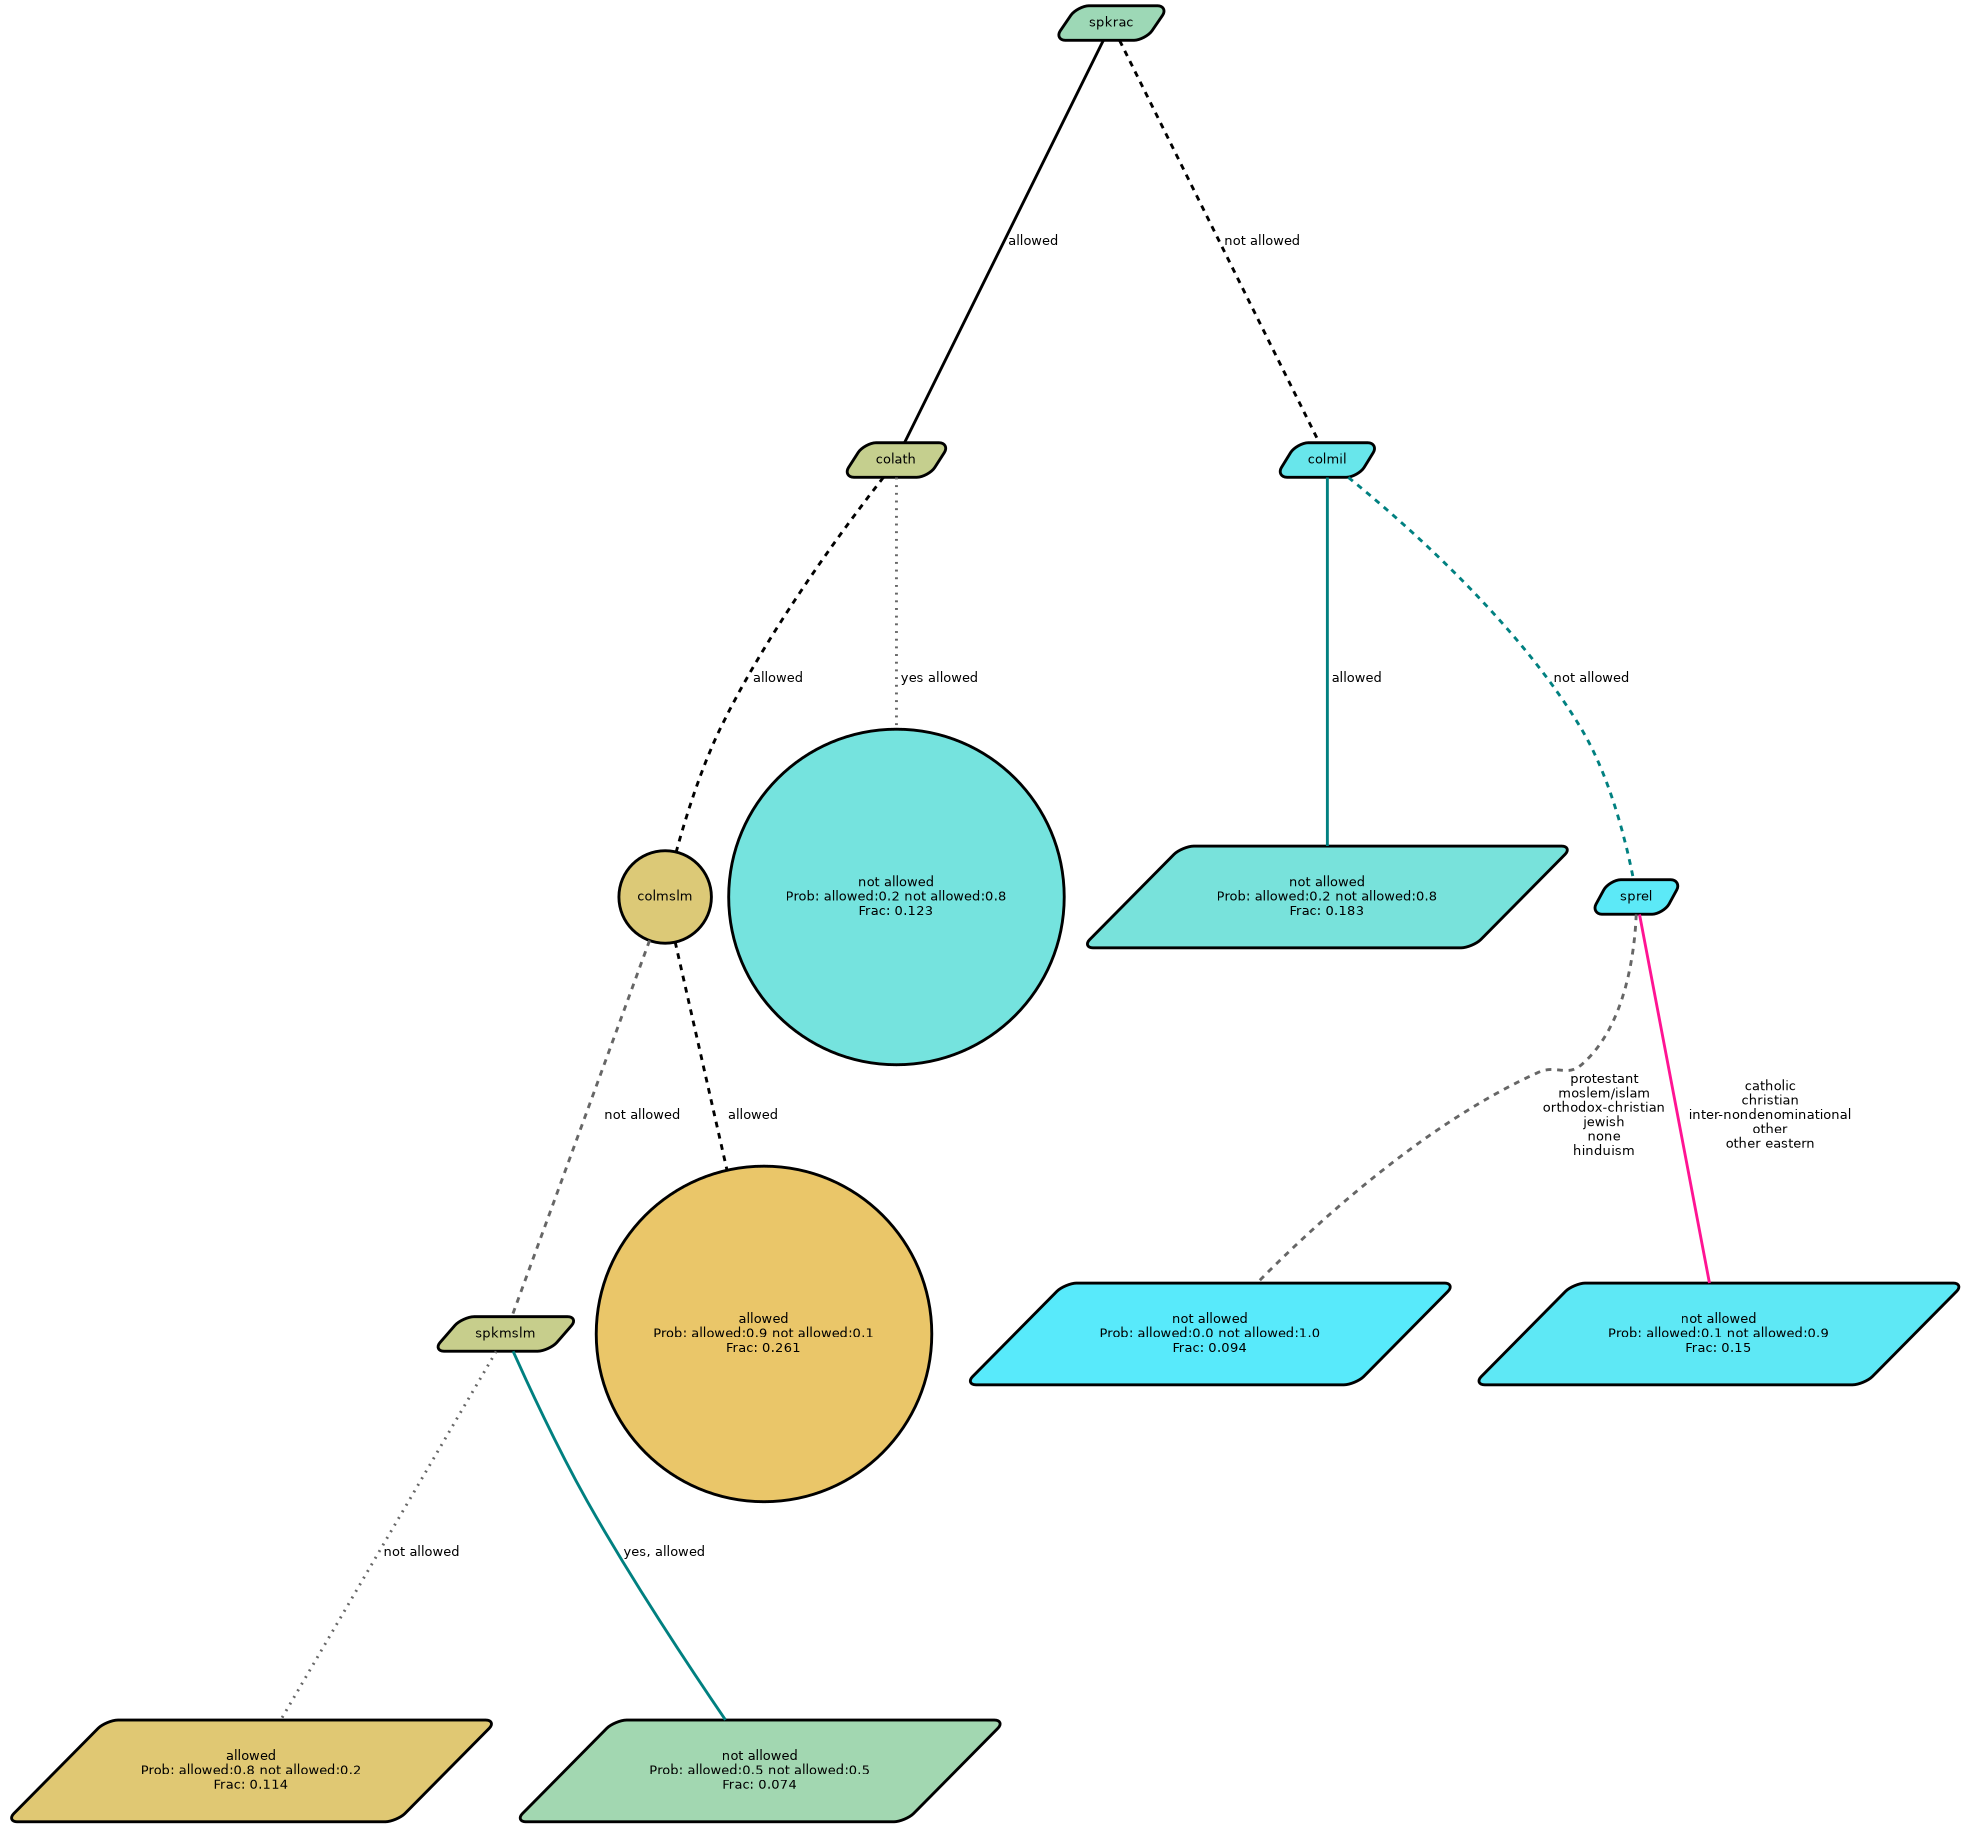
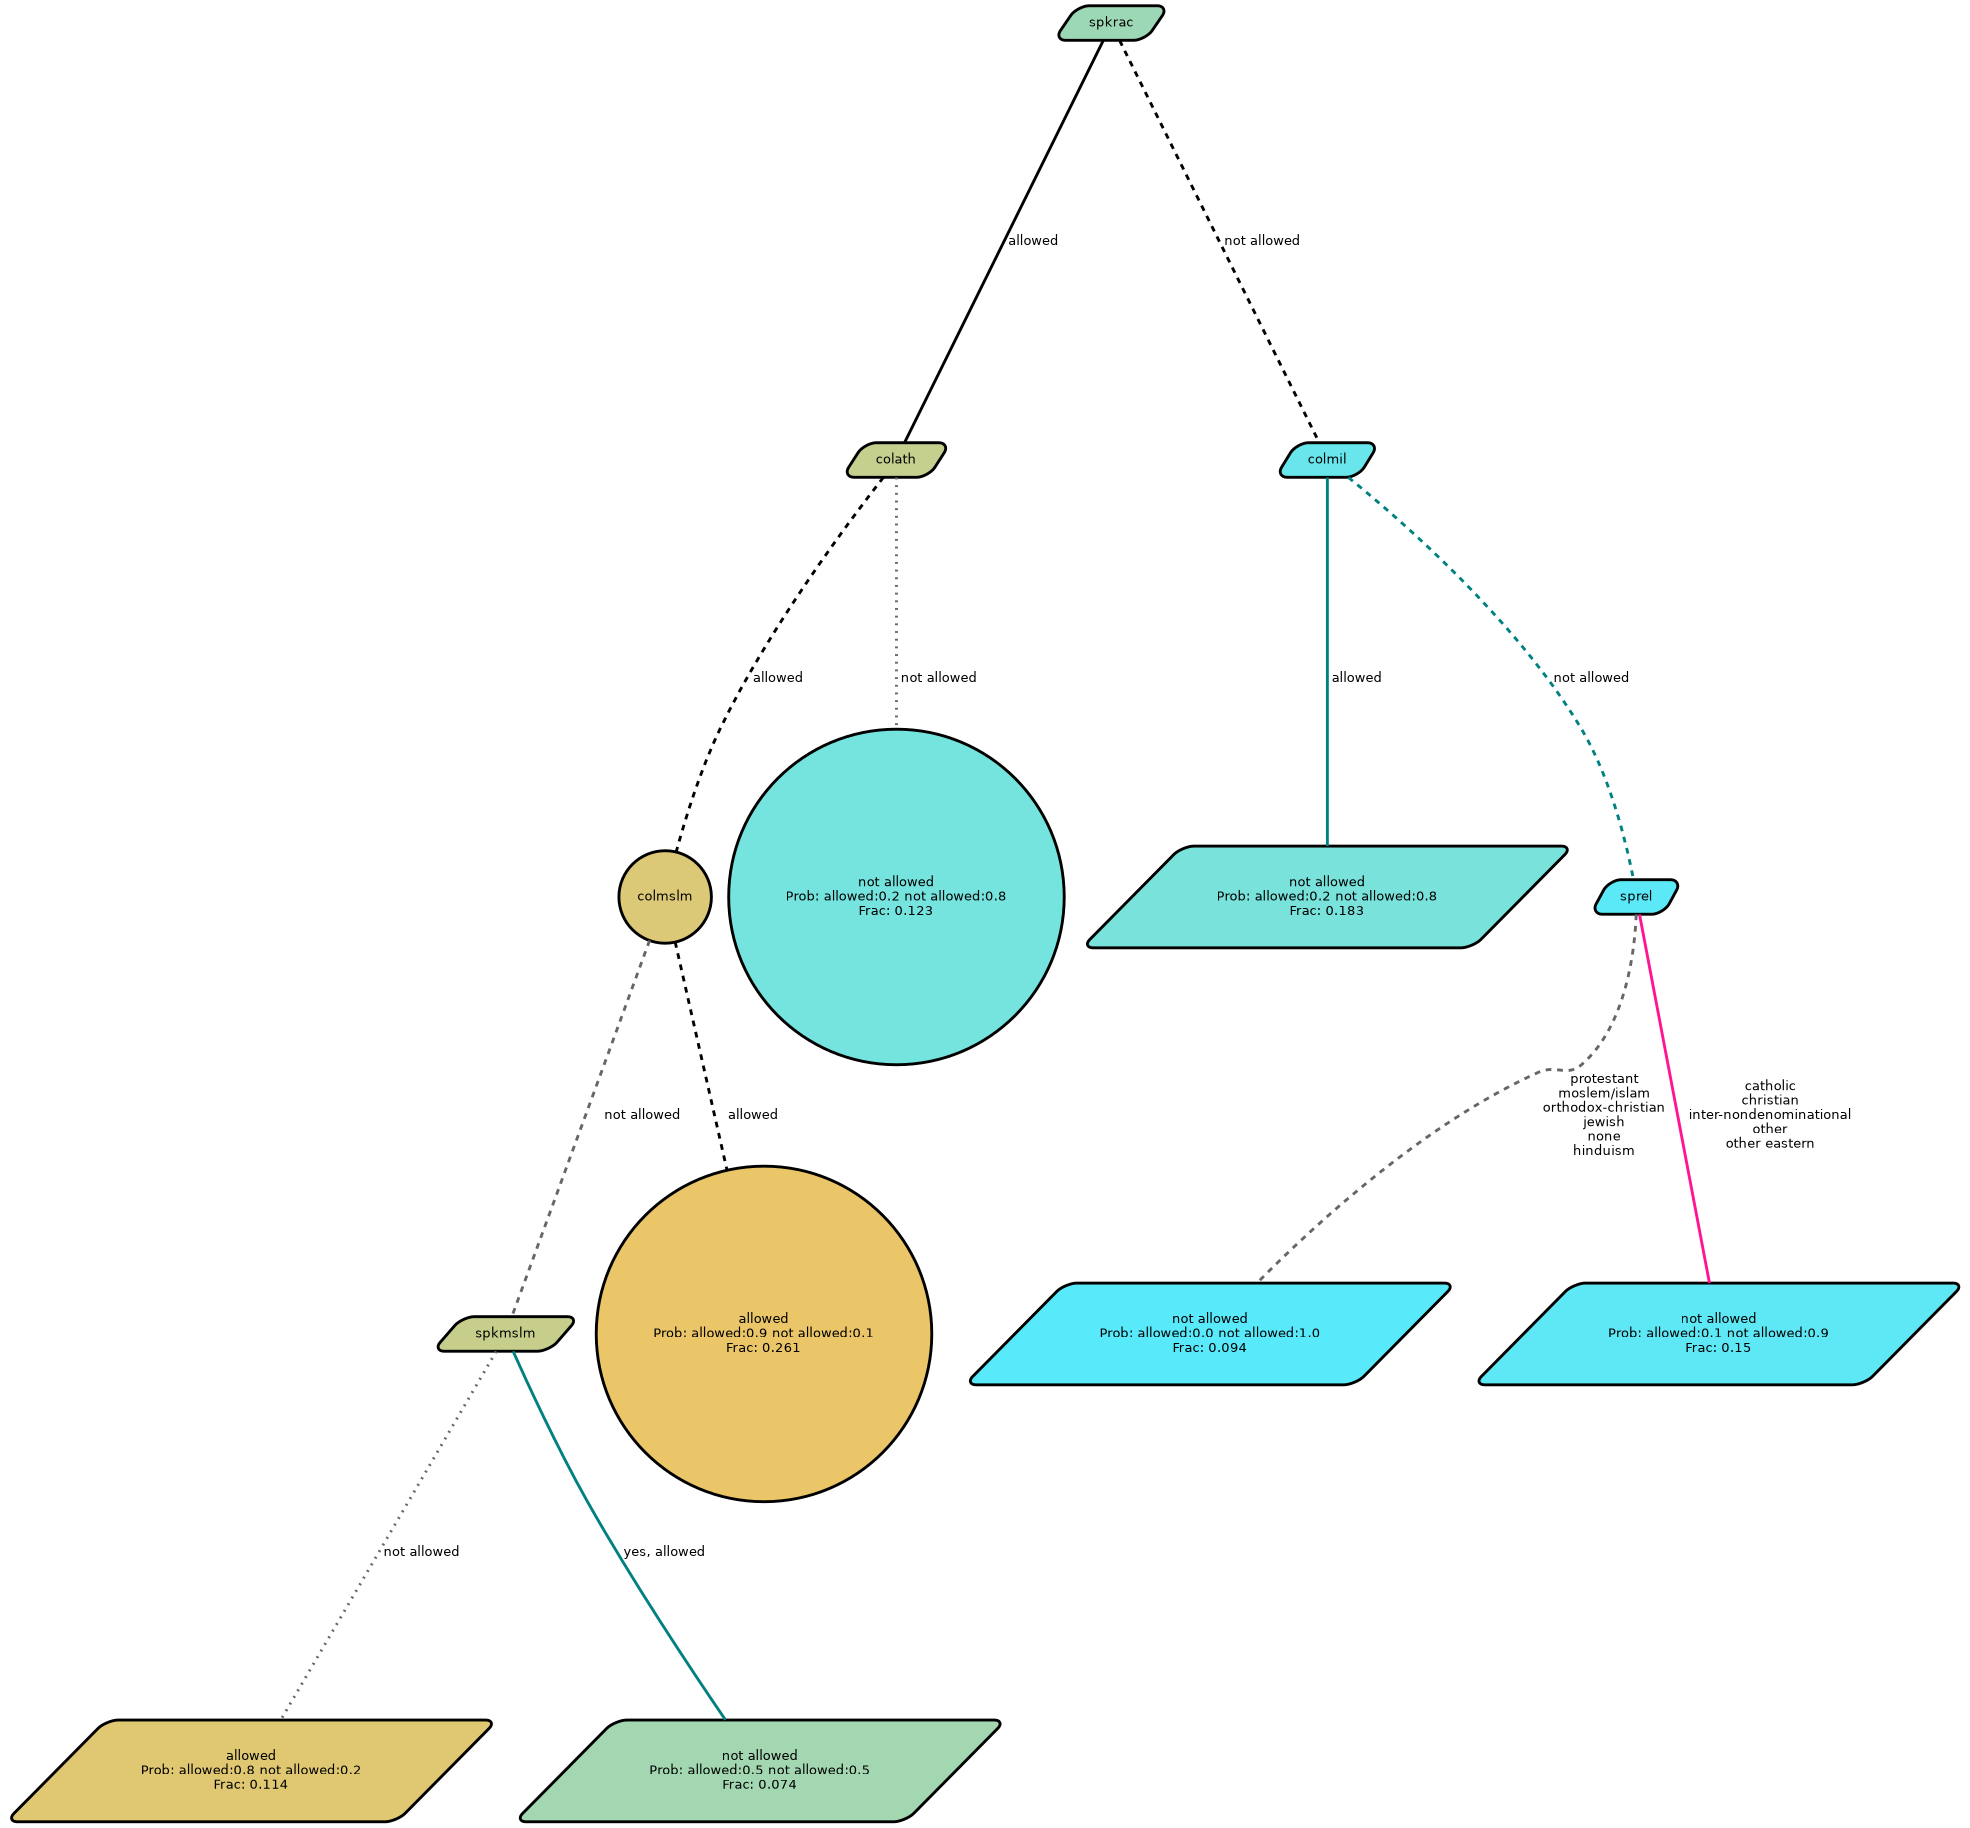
edge "colath" -- "not allowed Prob: allowed:0.2 not allowed:0.8 Frac: 0.123": label " yes allowed" -> " not allowed"
